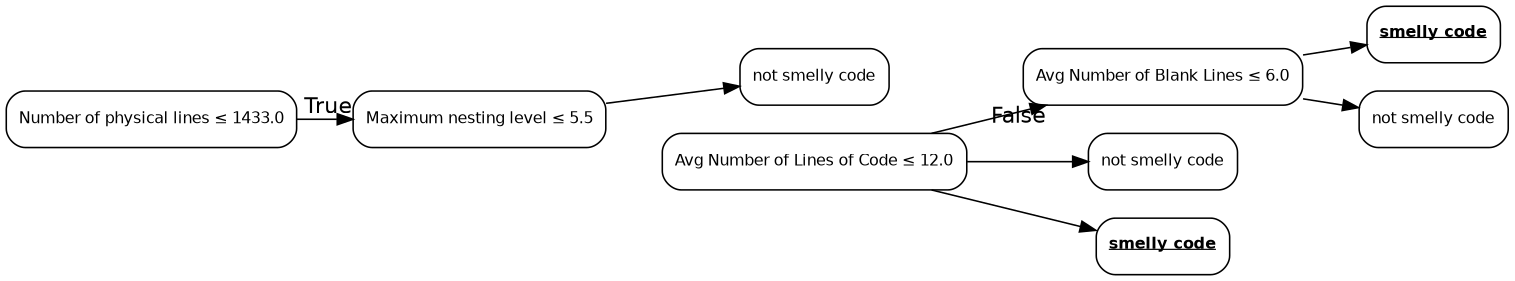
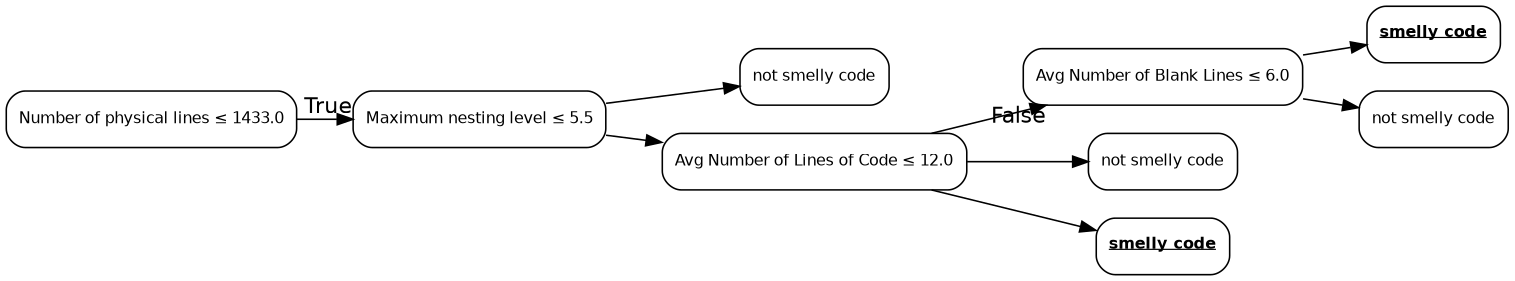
edge "Maximum nesting level ≤ 5.5" -> "Avg Number of Lines of Code ≤ 12.0": added
